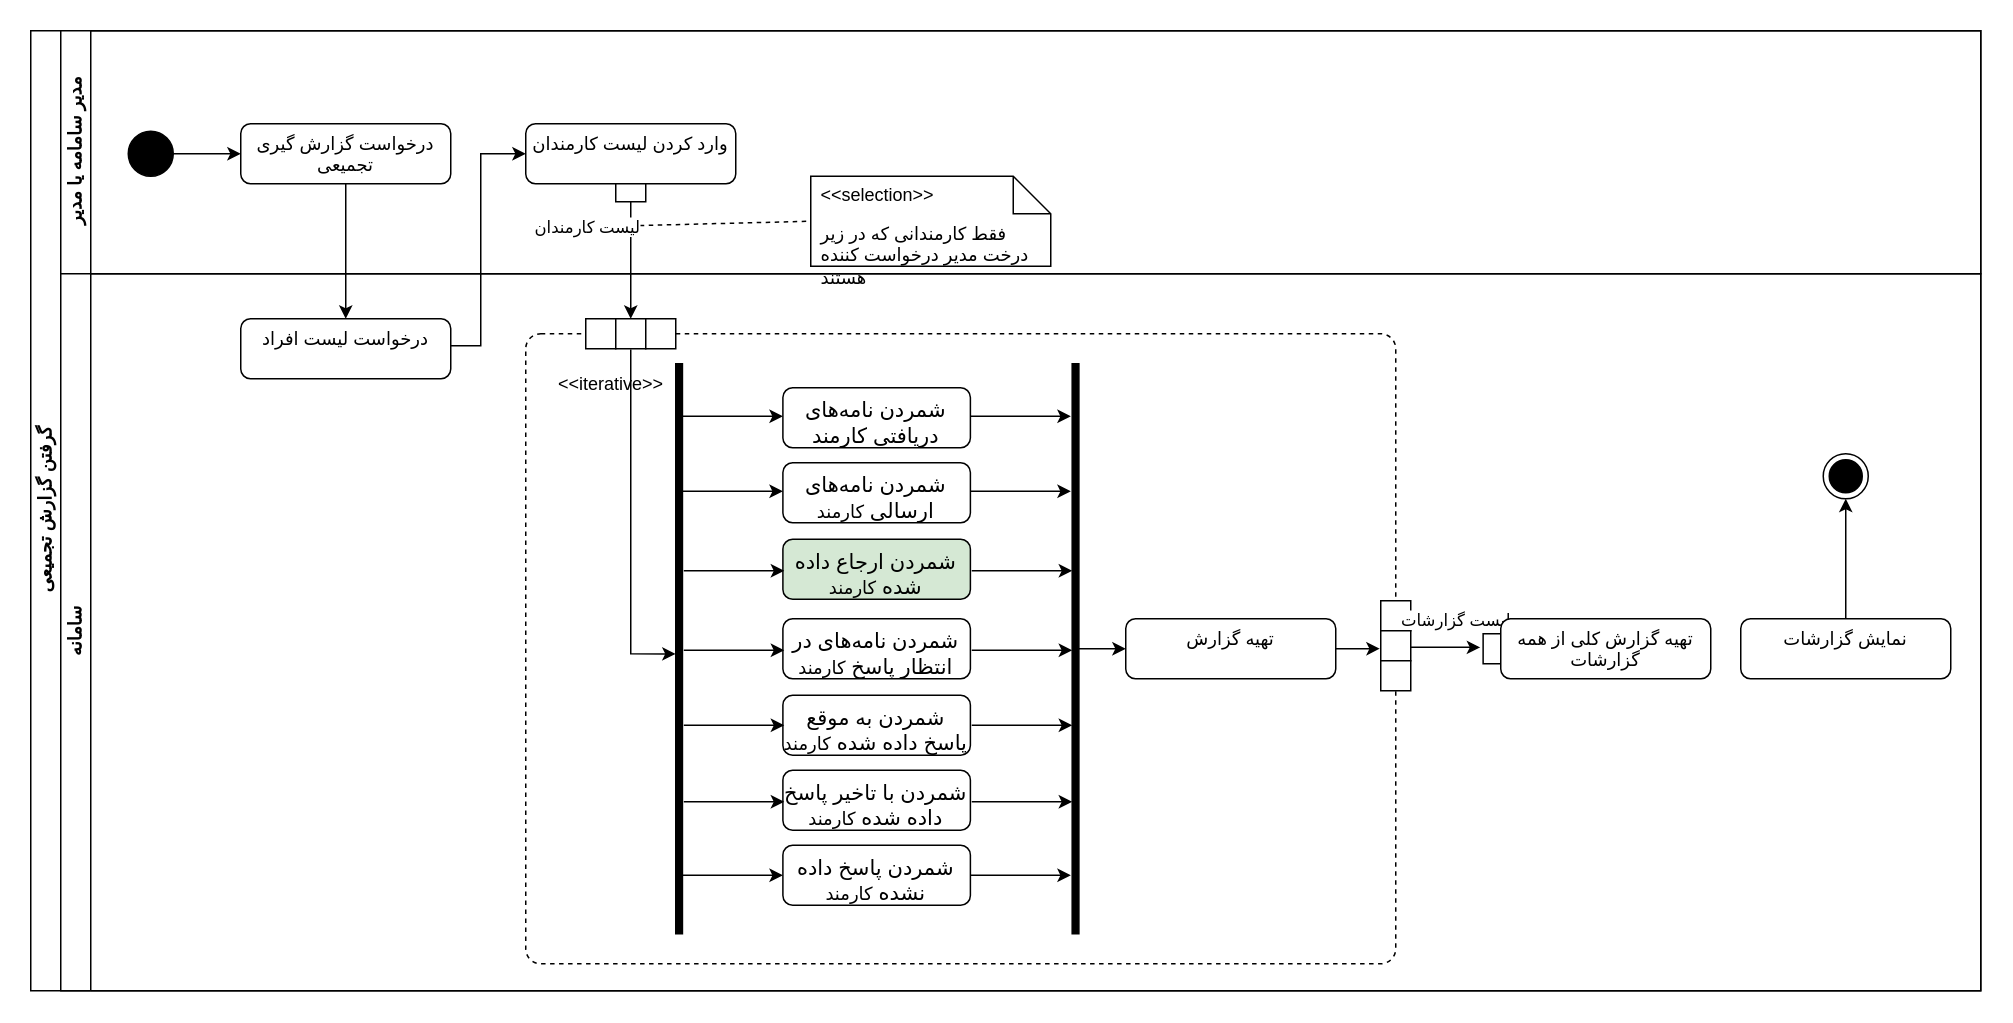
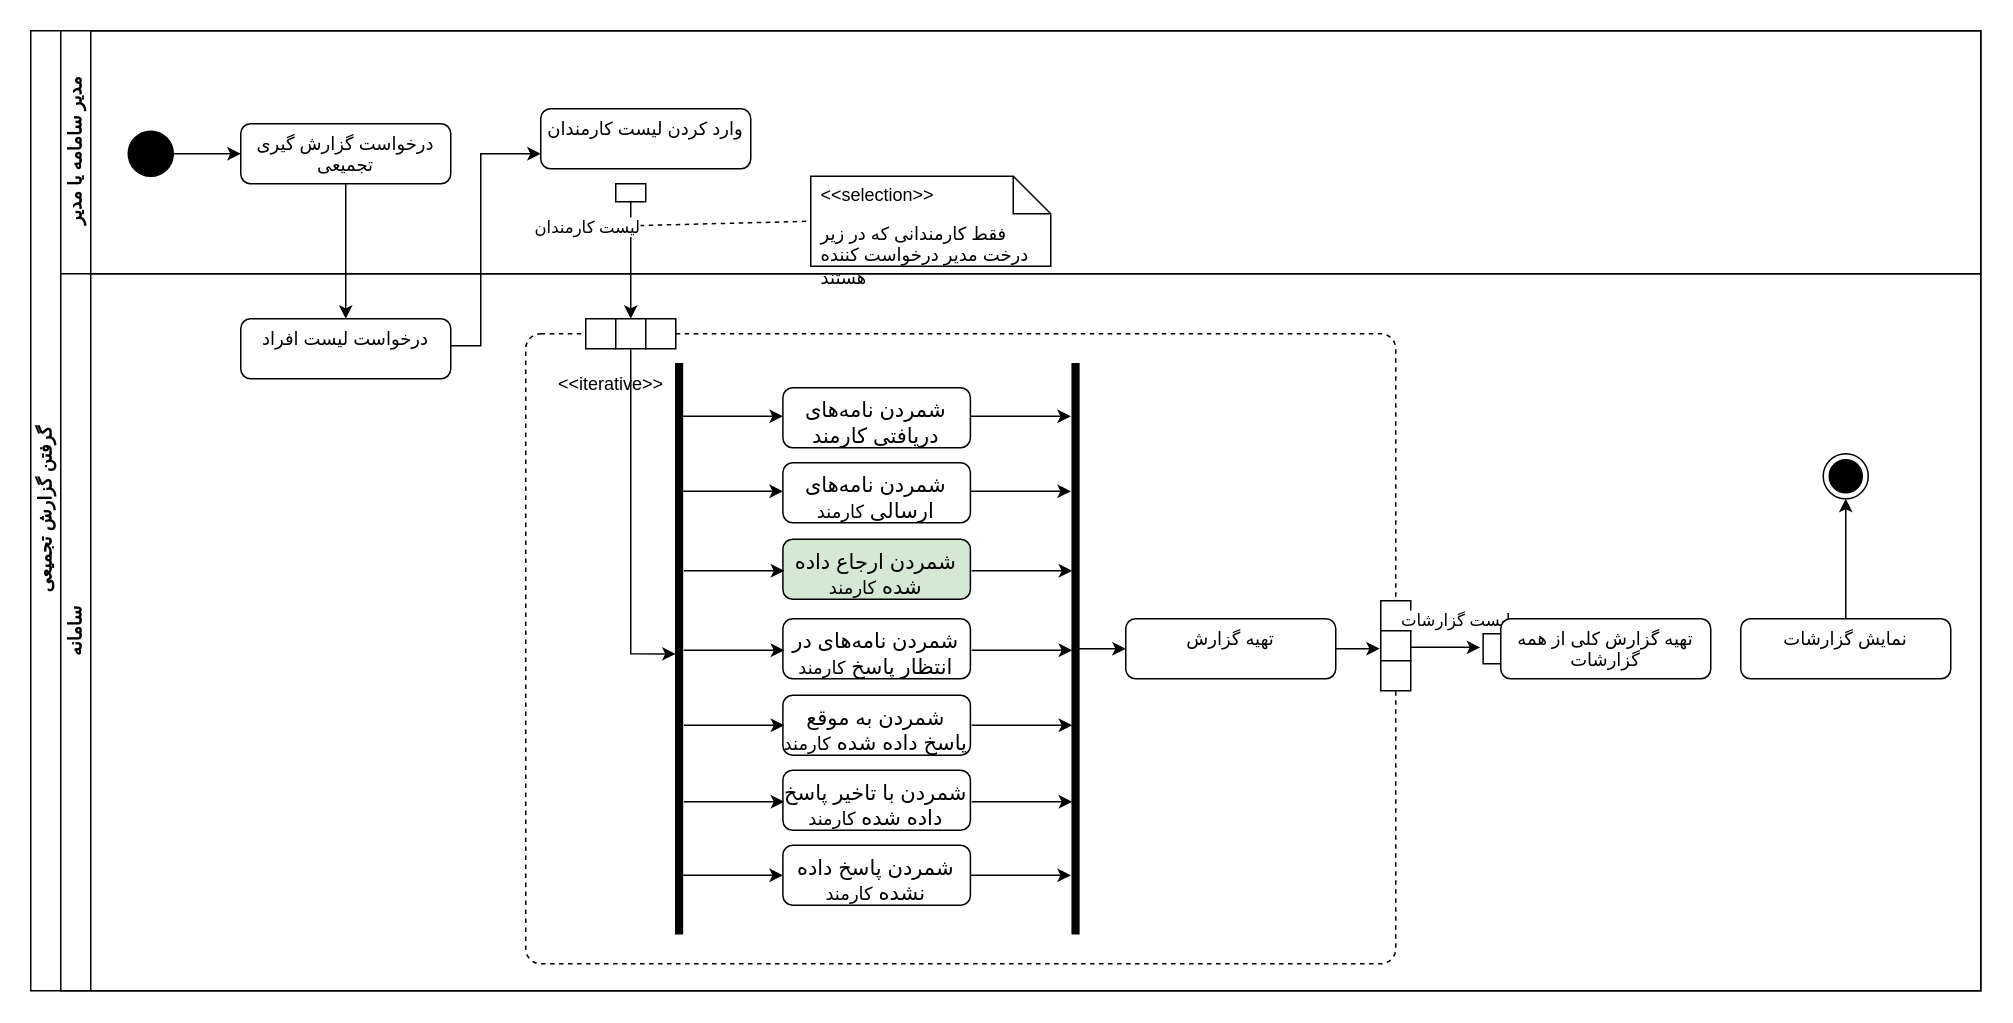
node "وارد کردن لیست کارمندان": moved (631, 154) -> (646, 139)
